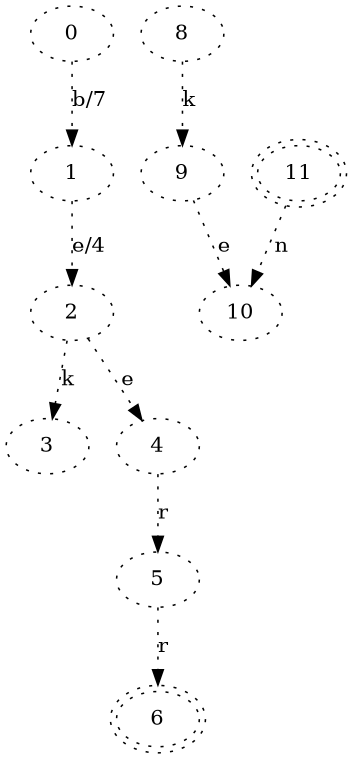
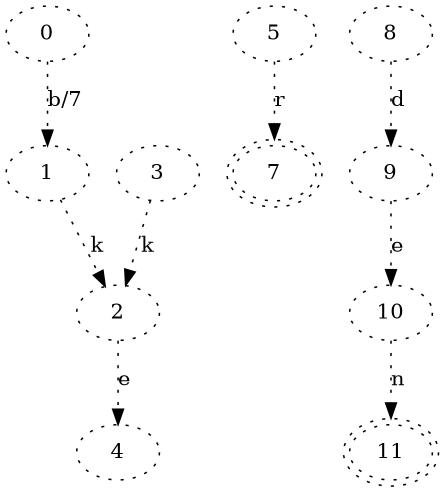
edge "8" -> "9": label "k" -> "d"
edge "11" -> "10": reversed
edge "1" -> "2": label "e/4" -> "k"
edge "2" -> "3": reversed
edge "4" -> "5": removed, label "r"
node "6": label "6" -> "7"
